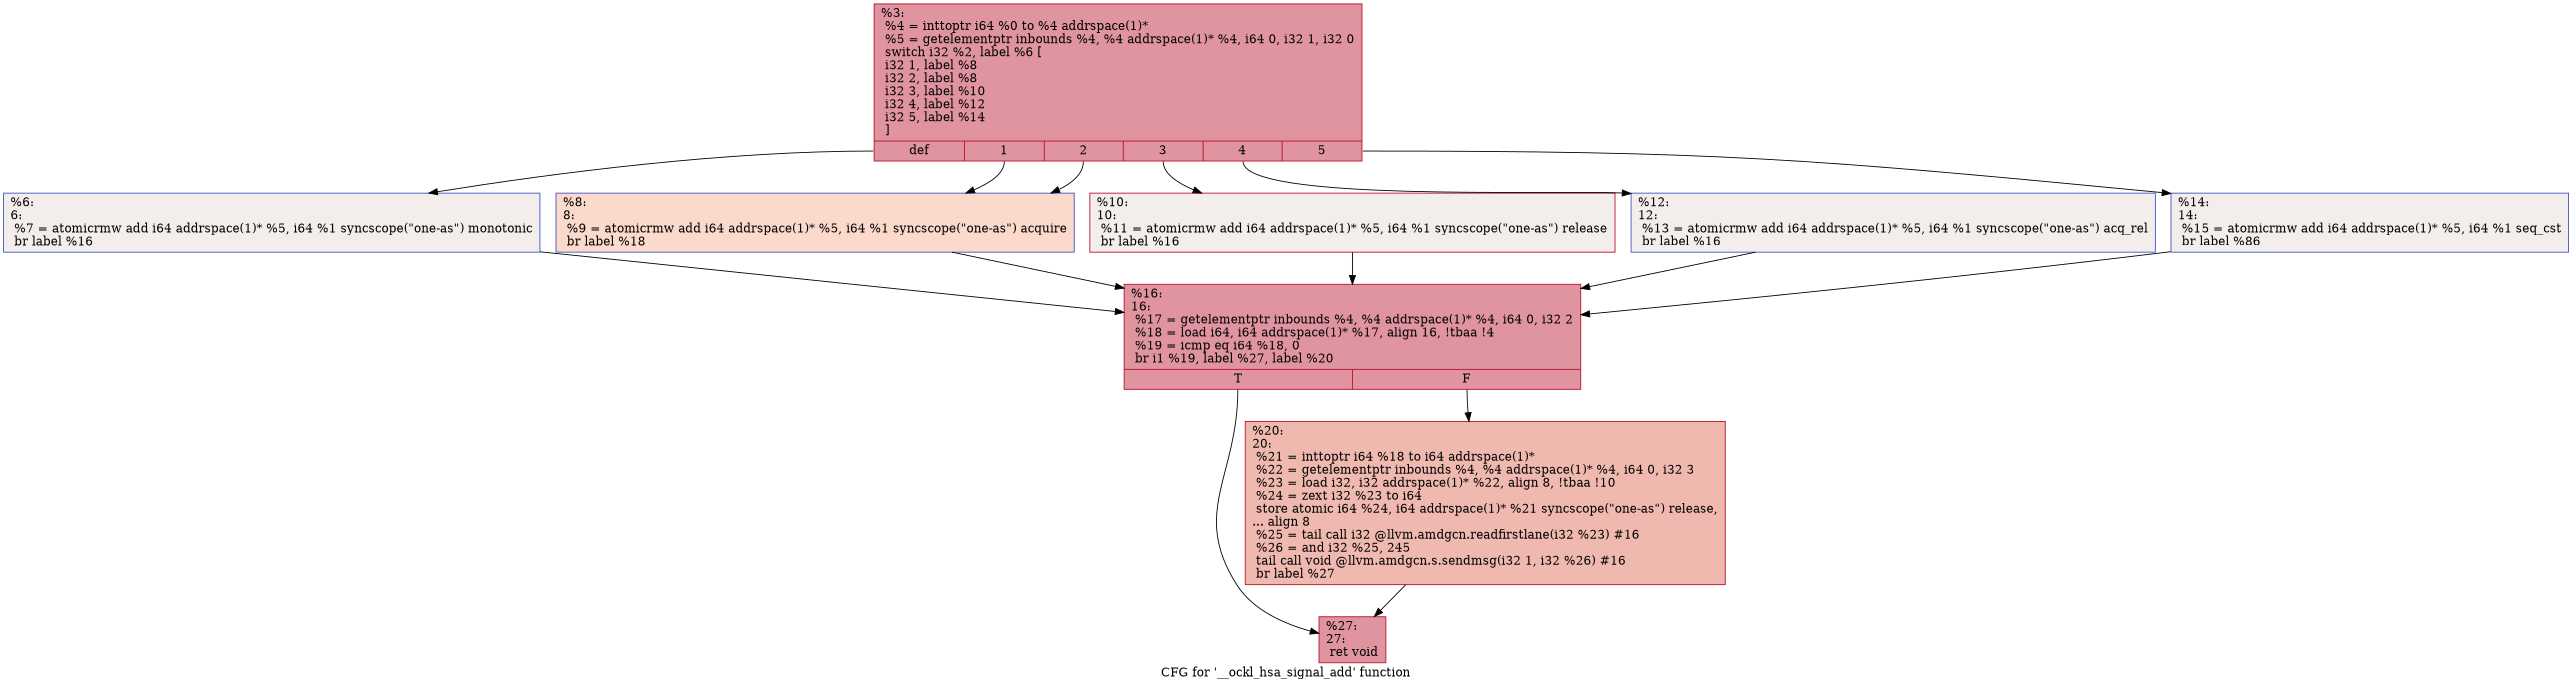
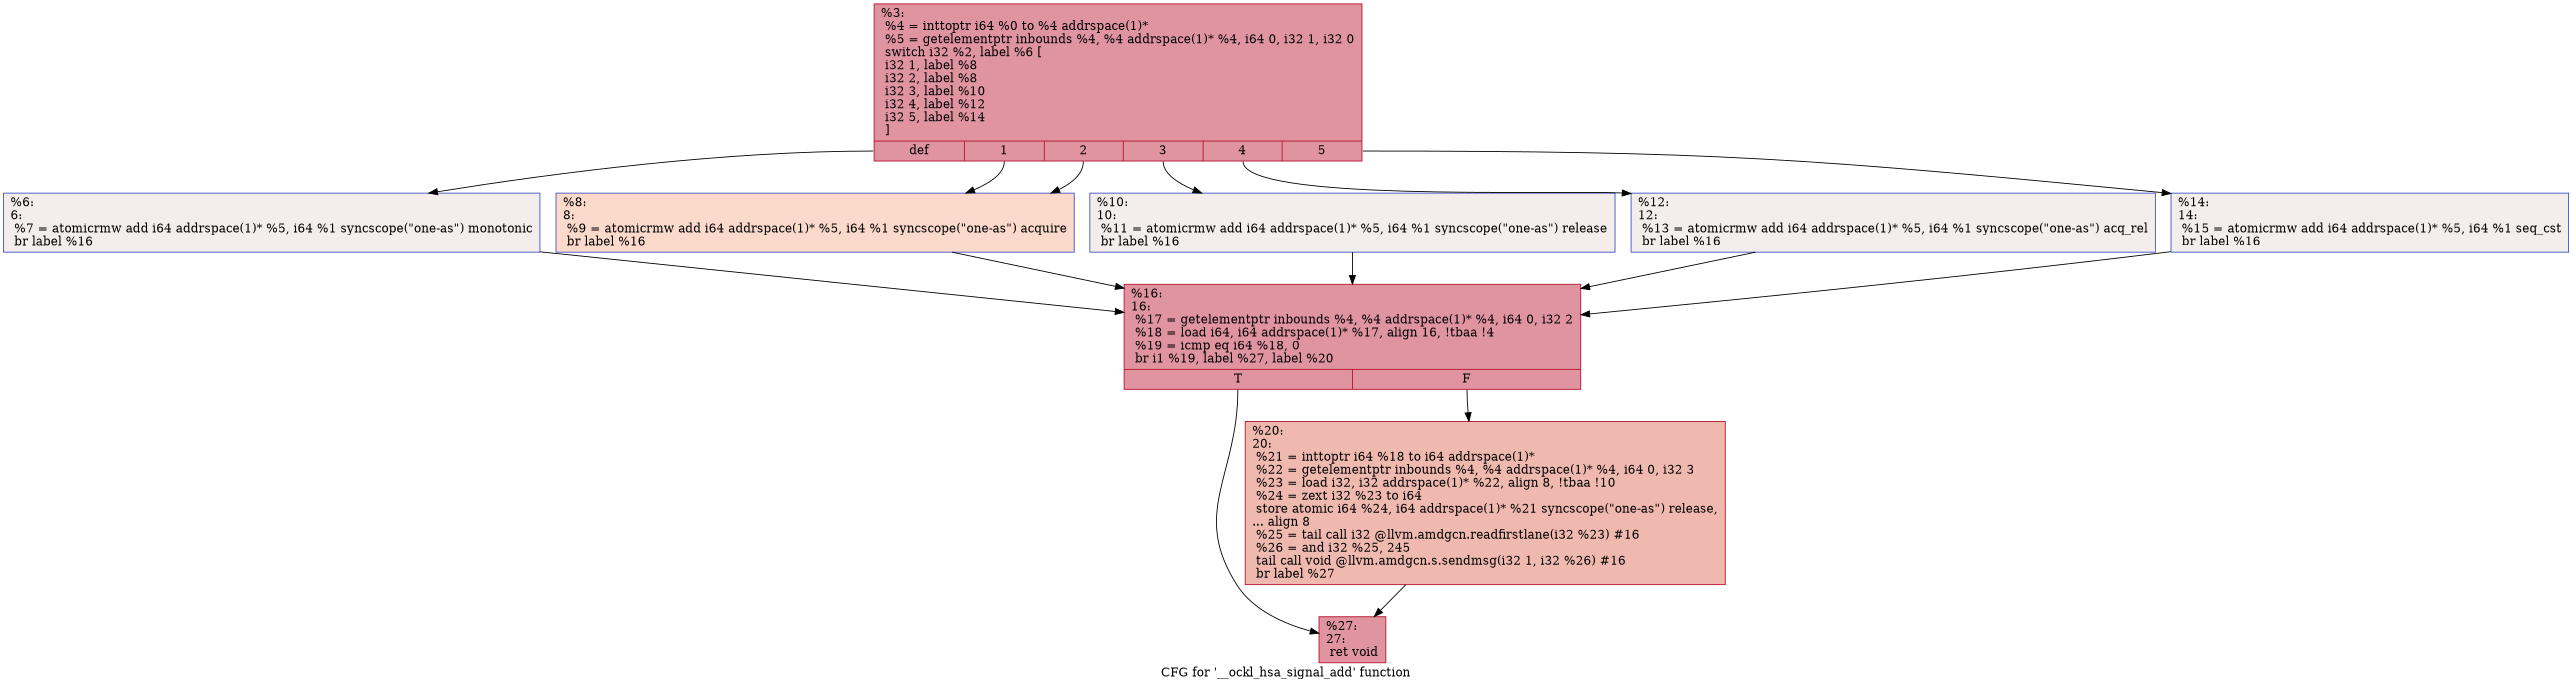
node "%10:": color #b70d28ff -> #3d50c3ff
node "%8:": text "br label %18" -> "br label %16"
node "%14:": text "br label %86" -> "br label %16"
